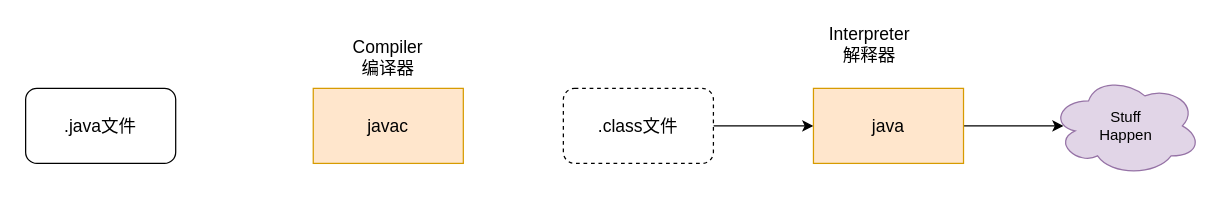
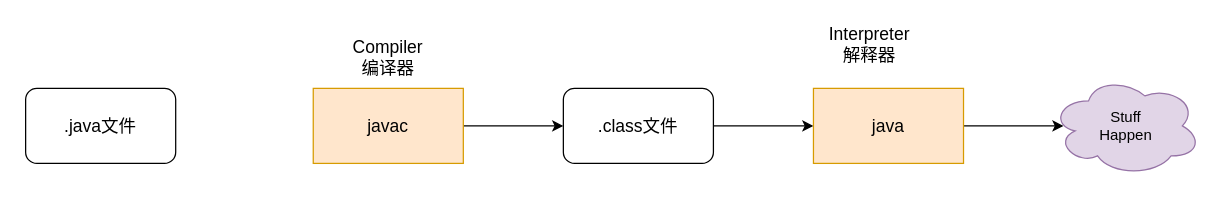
edge "javac" -> ".class文件": added
node ".class文件": style dashed -> solid
